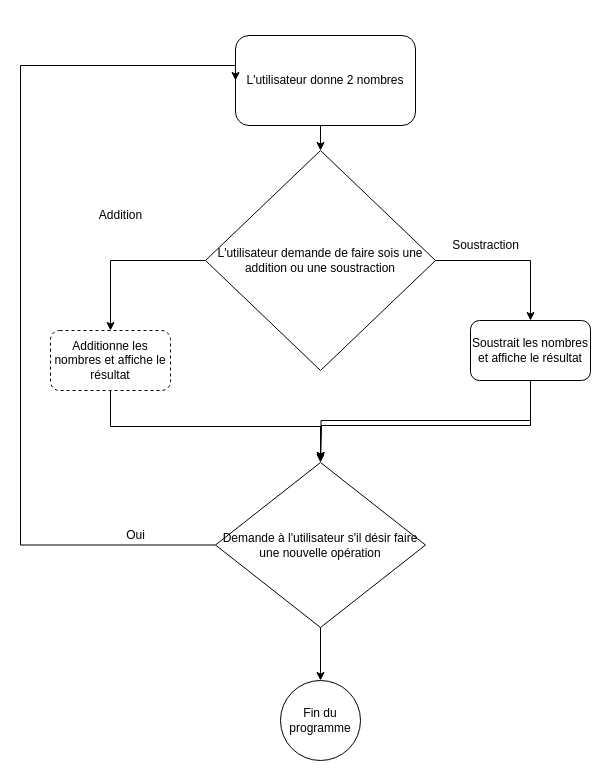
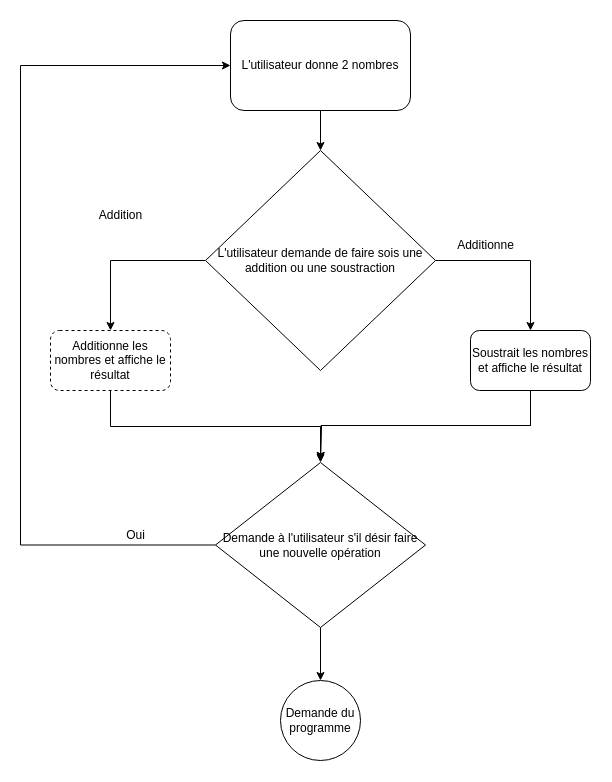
node "L'utilisateur donne 2 nombres": moved (326, 81) -> (321, 66)
node "Soustraction": label "Soustraction" -> "Additionne"
node "Soustrait les nombres et affiche le résultat": moved (531, 351) -> (531, 361)
node "Fin du programme": label "Fin du programme" -> "Demande du programme"
